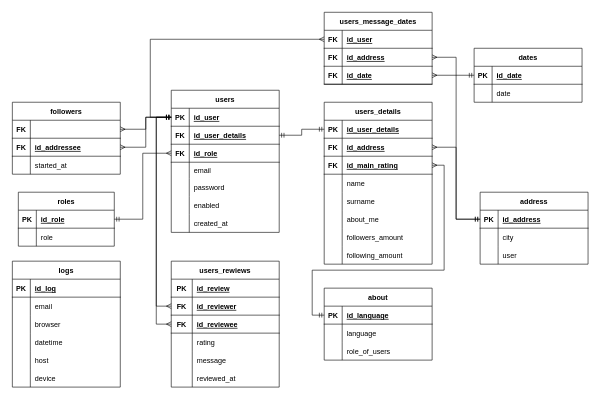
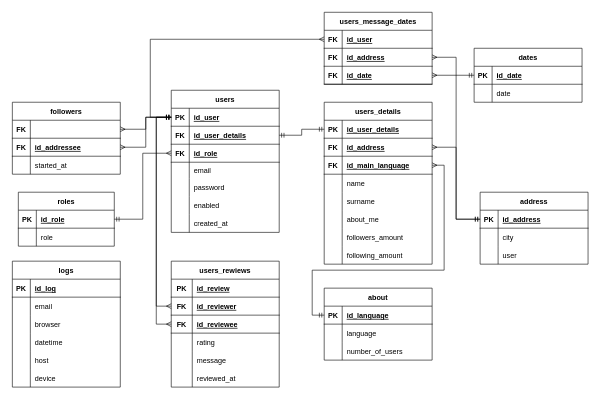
node "id_main_rating": label "id_main_rating" -> "id_main_language"
node "role_of_users": label "role_of_users" -> "number_of_users"
